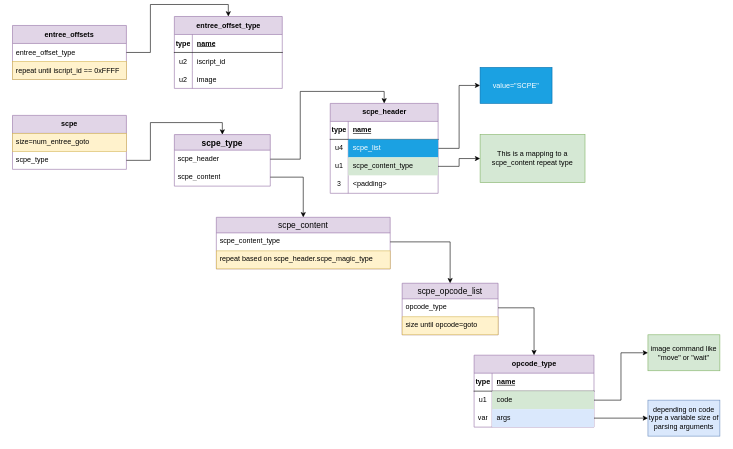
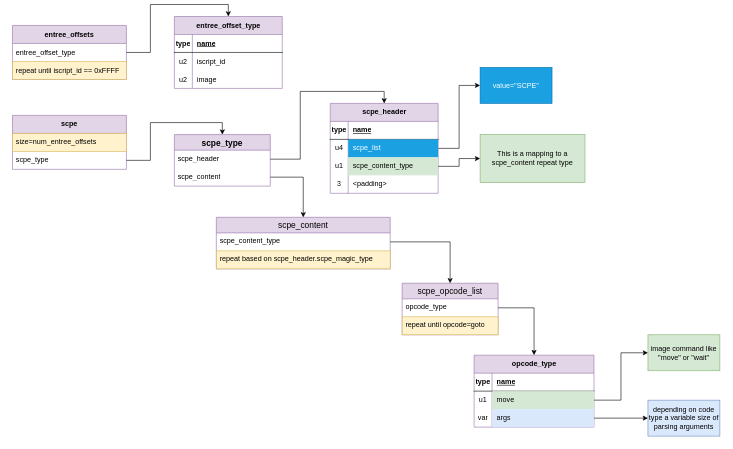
node "size=num_entree_goto": label "size=num_entree_goto" -> "size=num_entree_offsets"
node "size until opcode=goto": label "size until opcode=goto" -> "repeat until opcode=goto"
node "code": label "code" -> "move"
